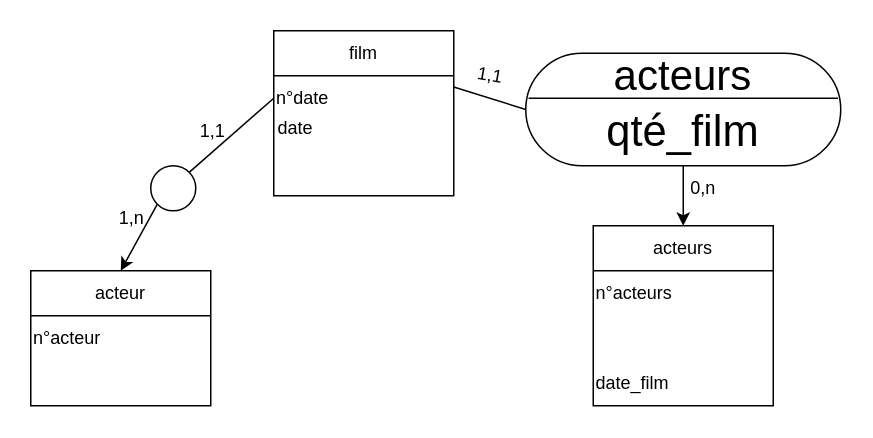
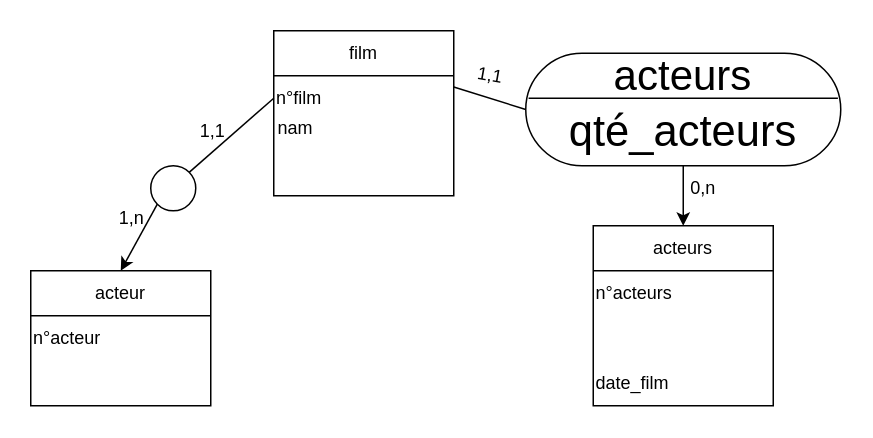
node "n°date": label "n°date" -> "n°film"
node "date": label "date" -> "nam"
node "qté_film": label "qté_film" -> "qté_acteurs"
